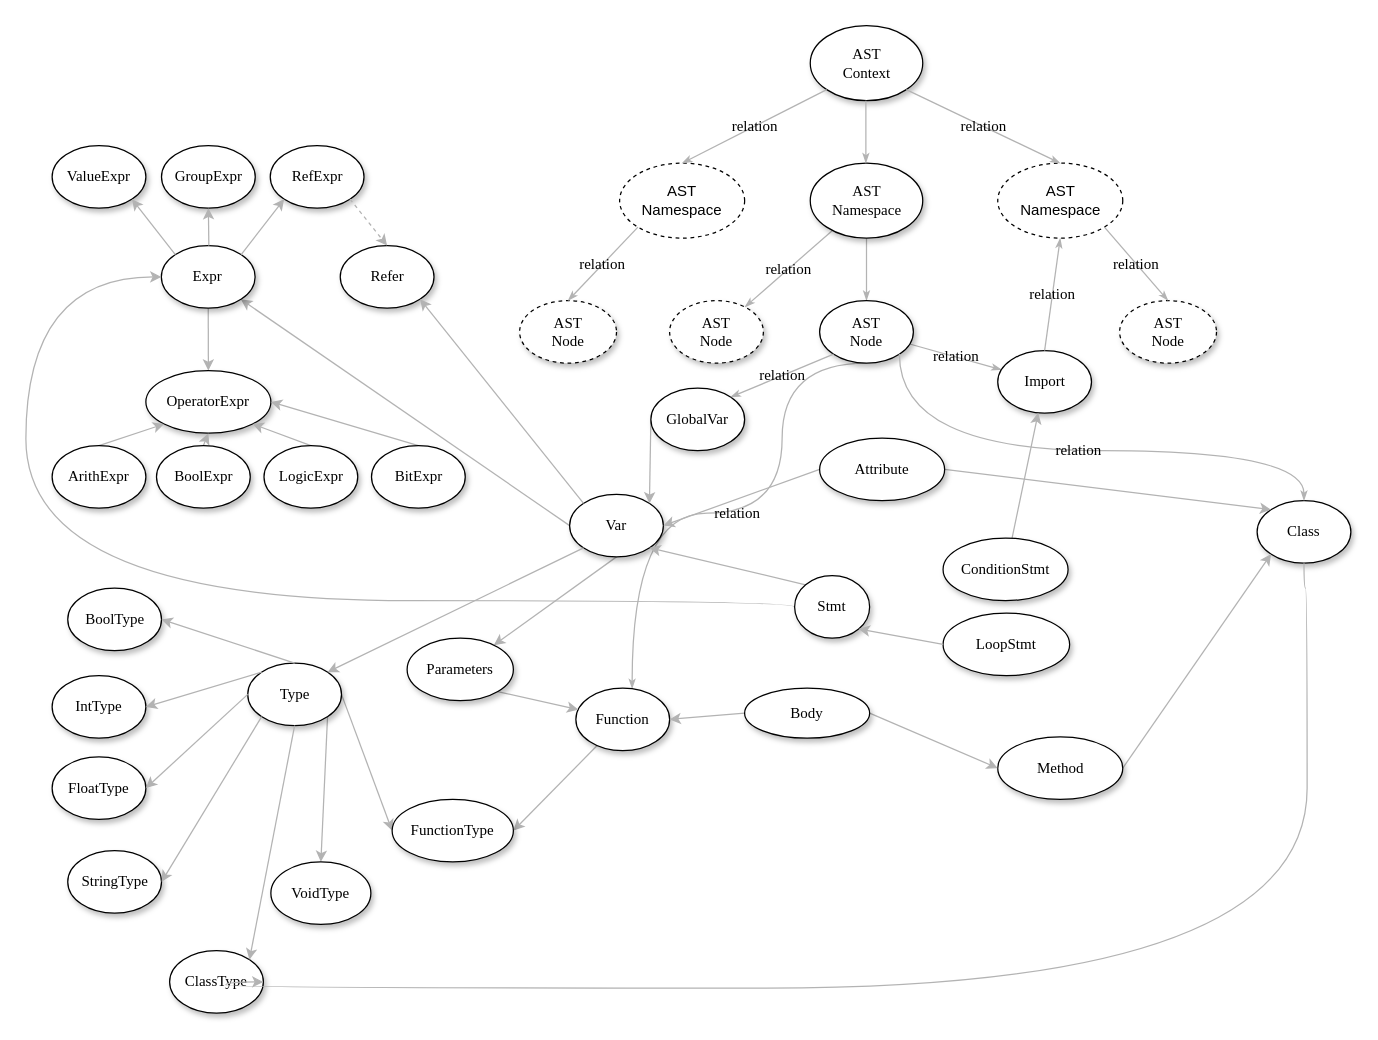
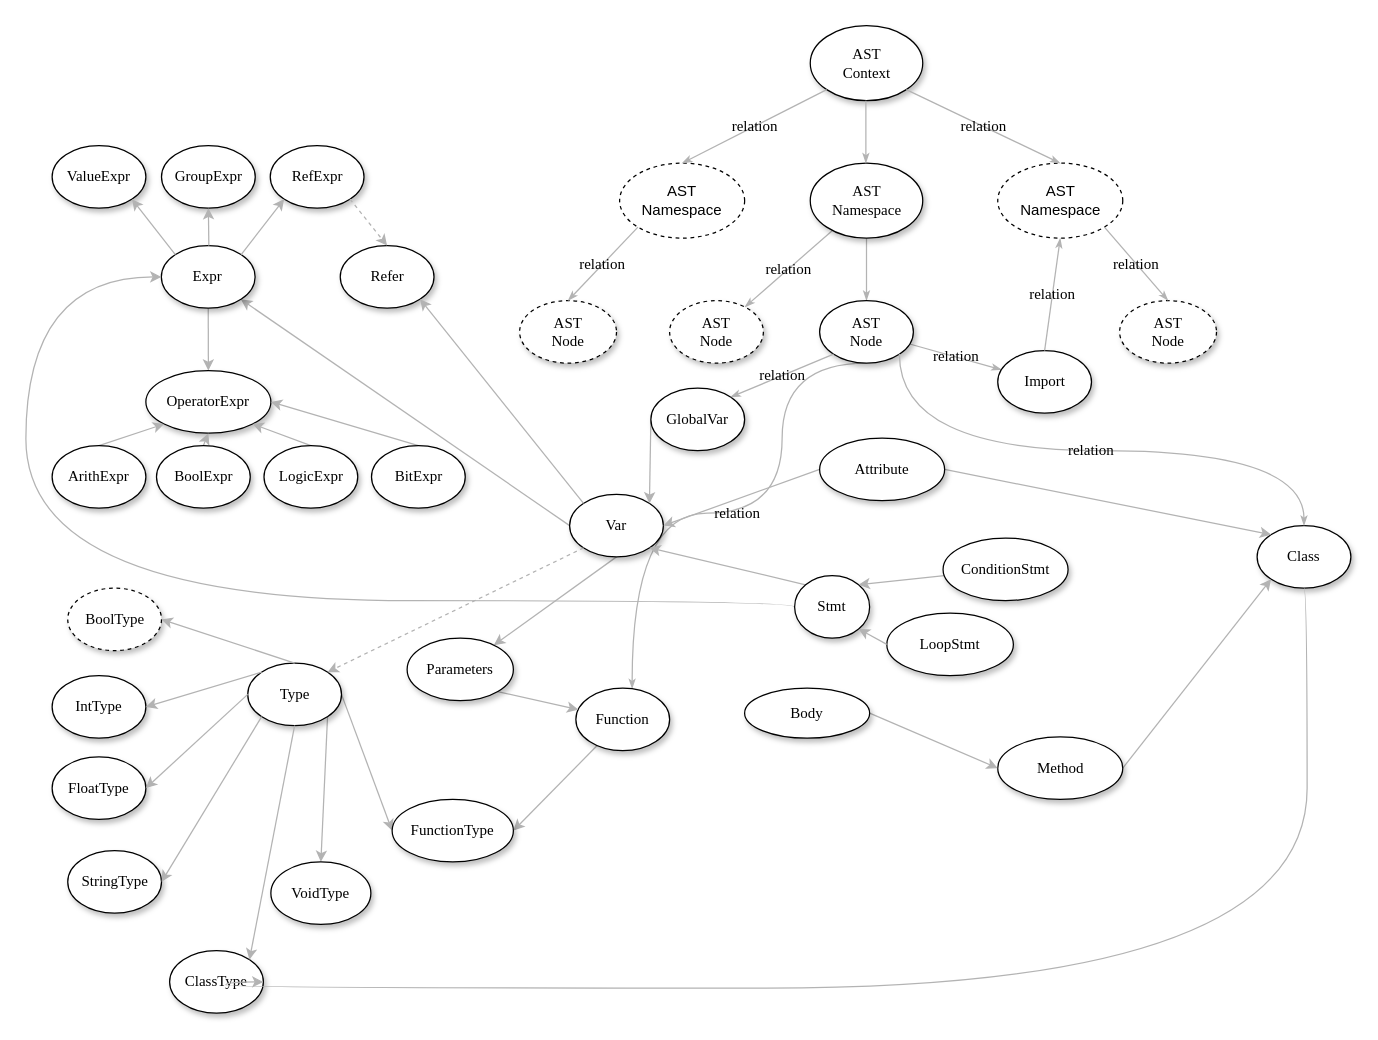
edge "ConditionStmt" -> "Import": now "ConditionStmt" -> "Stmt"
node "Class": moved (1304, 532) -> (1304, 557)
node "BoolType": style solid -> dashed
edge "Var" -> "Type": style solid -> dashed
node "LoopStmt": moved (1006, 644) -> (950, 644)
edge "Body" -> "Function": removed
